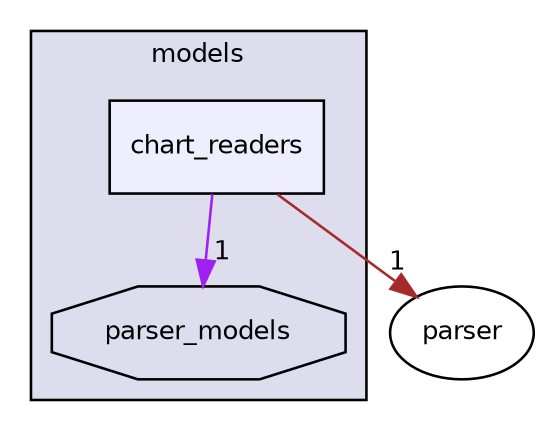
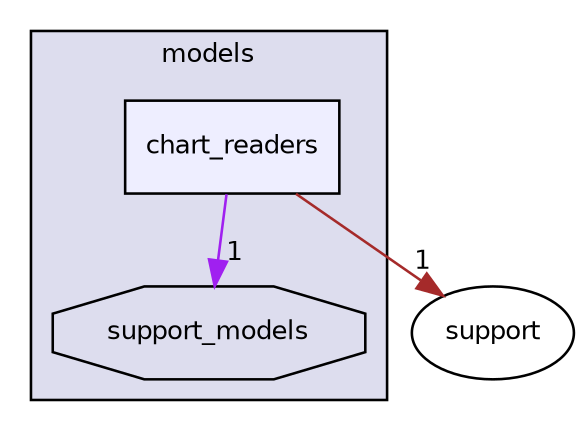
node "parser_models": label "parser_models" -> "support_models"
node "parser": label "parser" -> "support"
